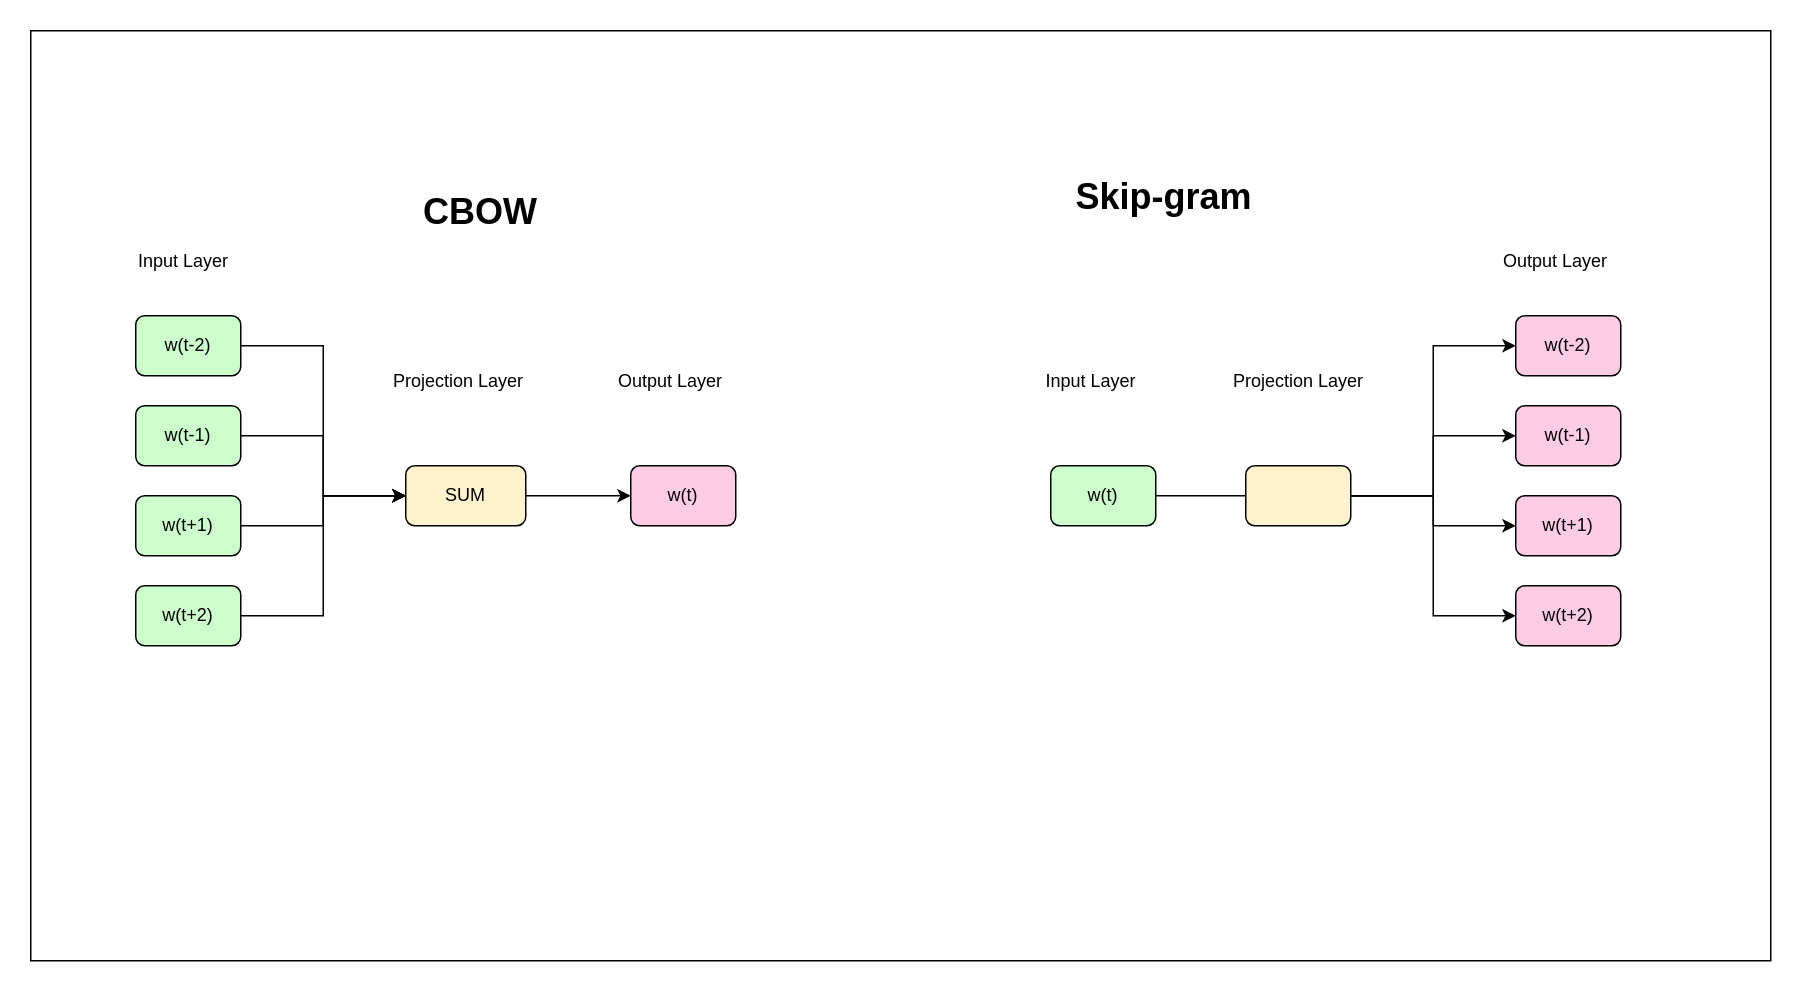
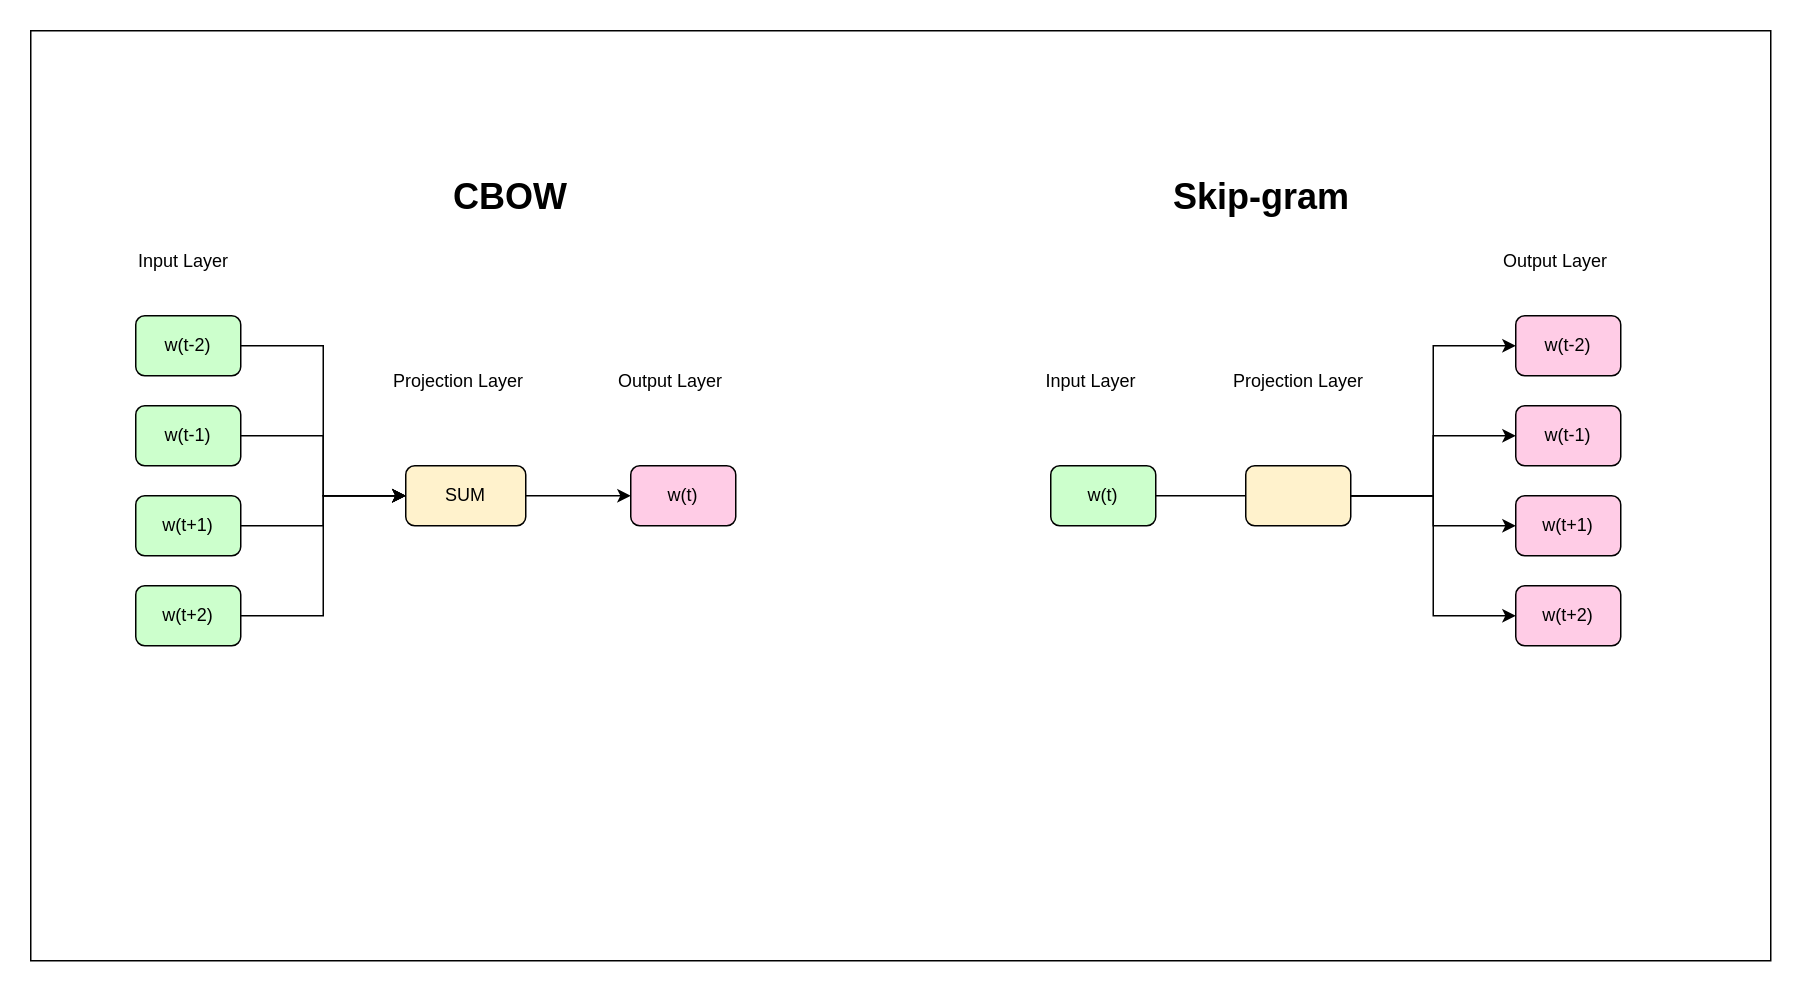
node "Skip-gram": moved (1178, 188) -> (1276, 188)
node "CBOW": moved (481, 203) -> (511, 188)
